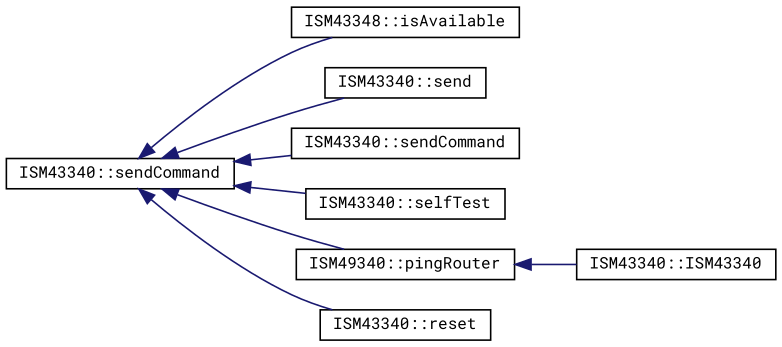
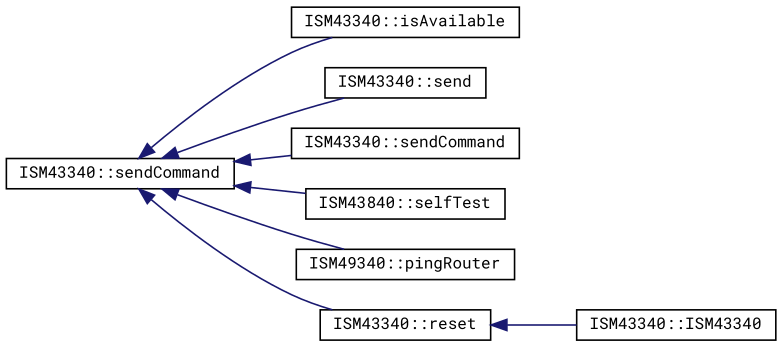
node "ISM43348::isAvailable": label "ISM43348::isAvailable" -> "ISM43340::isAvailable"
node "ISM43340::selfTest": label "ISM43340::selfTest" -> "ISM43840::selfTest"
edge "ISM43340::ISM43340" -> "ISM49340::pingRouter": now "ISM43340::ISM43340" -> "ISM43340::reset"
